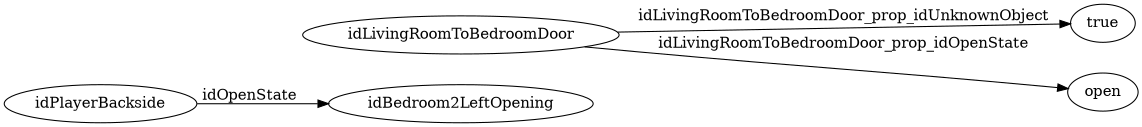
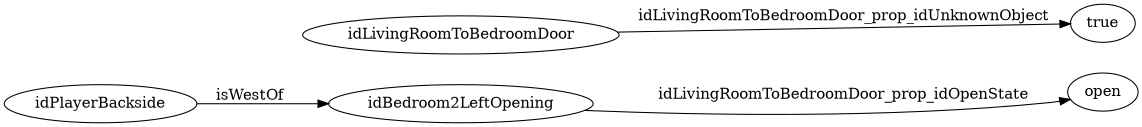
edge "idLivingRoomToBedroomDoor" -> "open": now "idBedroom2LeftOpening" -> "open"
edge "idPlayerBackside" -> "idBedroom2LeftOpening": label "idOpenState" -> "isWestOf"
